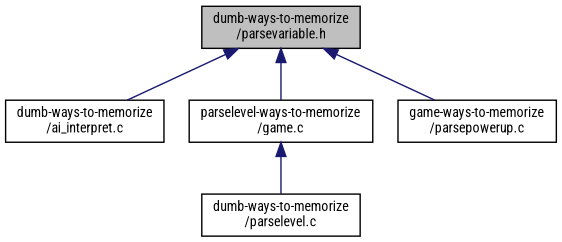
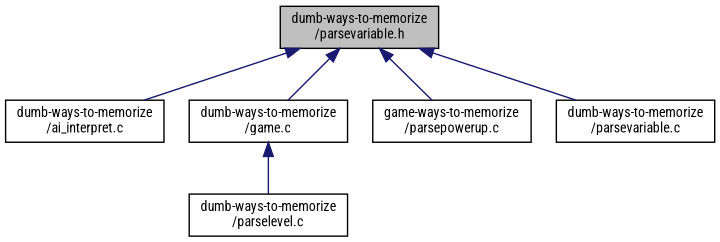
node "parselevel-ways-to-memorize /game.c": label "parselevel-ways-to-memorize /game.c" -> "dumb-ways-to-memorize /game.c"
node "dumb-ways-to-memorize /parsevariable.c": added
